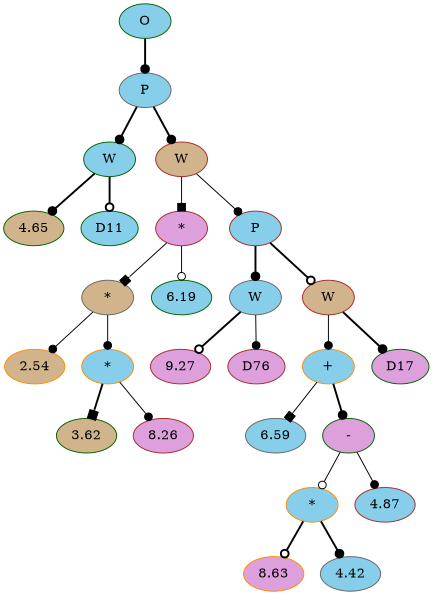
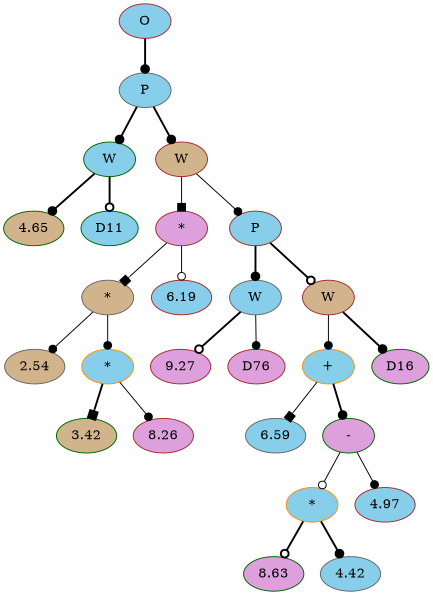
node "O": color darkgreen -> brown
node "6.19": color darkgreen -> brown
node "2.54": color darkorange -> gray40
node "D17": label "D17" -> "D16"
node "3.62": label "3.62" -> "3.42"
node "4.87": label "4.87" -> "4.97"
node "8.63": color darkorange -> darkgreen
